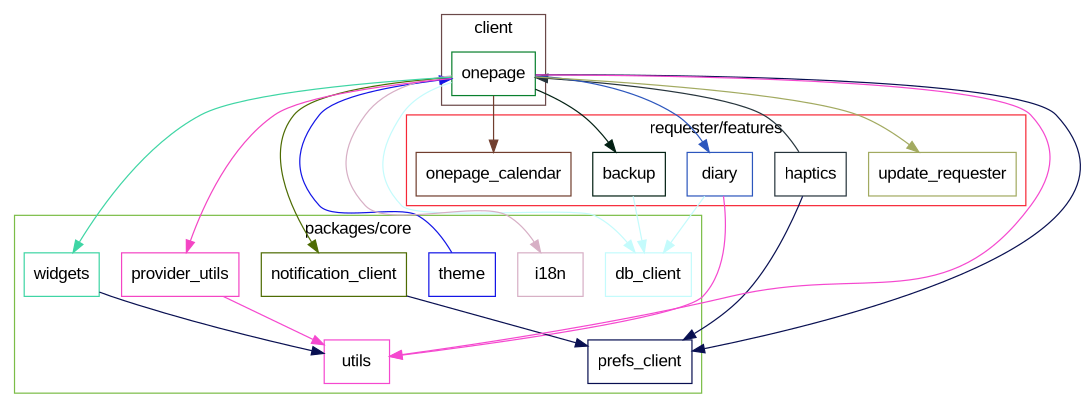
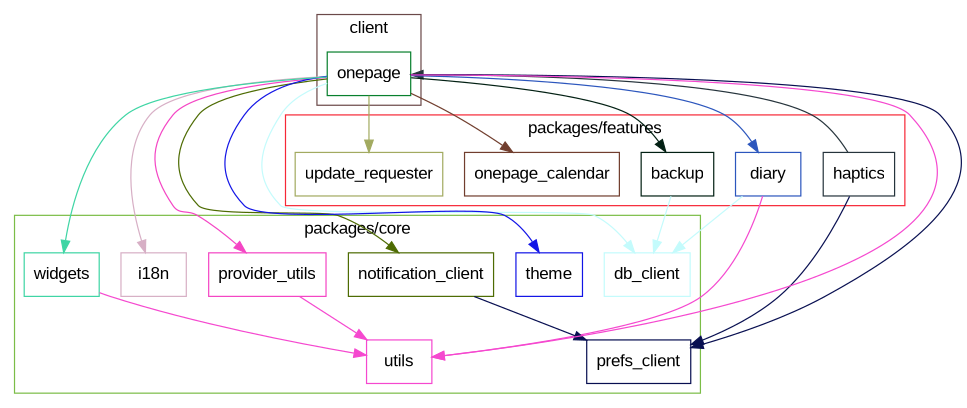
cluster "requester/features": label "requester/features" -> "packages/features"
edge "theme" -> "onepage": reversed
edge "widgets" -> "utils": color #080f51 -> #f548cf
